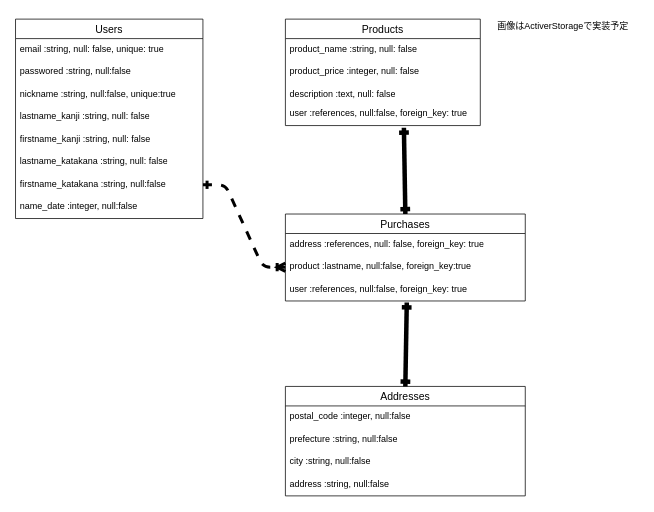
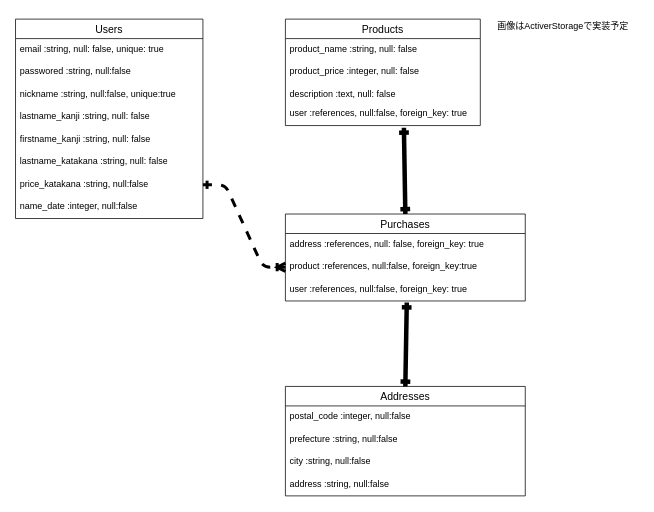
node "firstname_katakana :string, null:false": label "firstname_katakana :string, null:false" -> "price_katakana :string, null:false"
node "product :lastname, null:false, foreign_key:true": label "product :lastname, null:false, foreign_key:true" -> "product :references, null:false, foreign_key:true"
